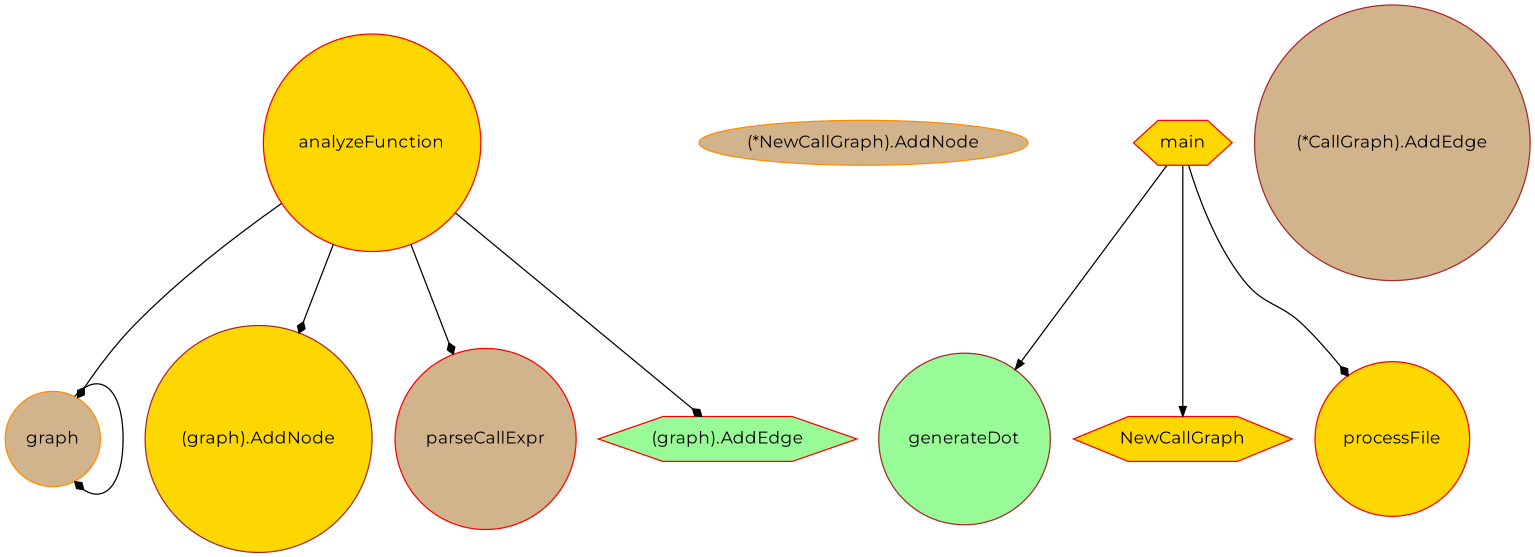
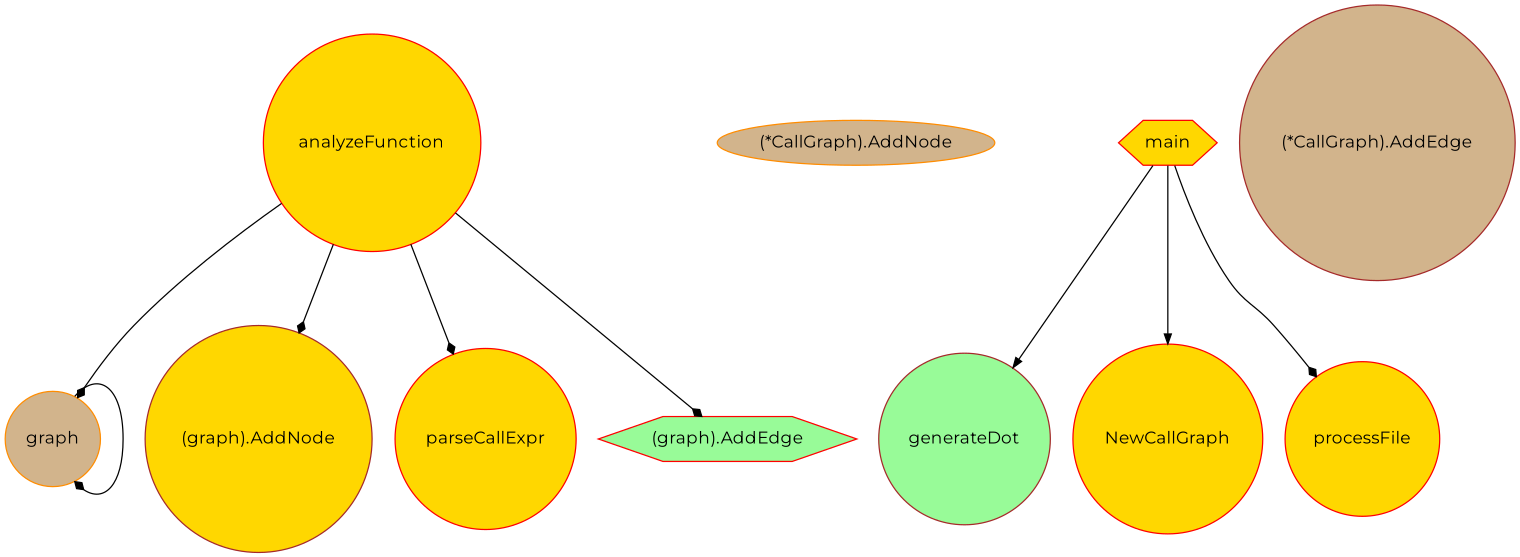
node "(*NewCallGraph).AddNode": label "(*NewCallGraph).AddNode" -> "(*CallGraph).AddNode"
node "parseCallExpr": fillcolor tan -> gold
node "NewCallGraph": shape hexagon -> circle
